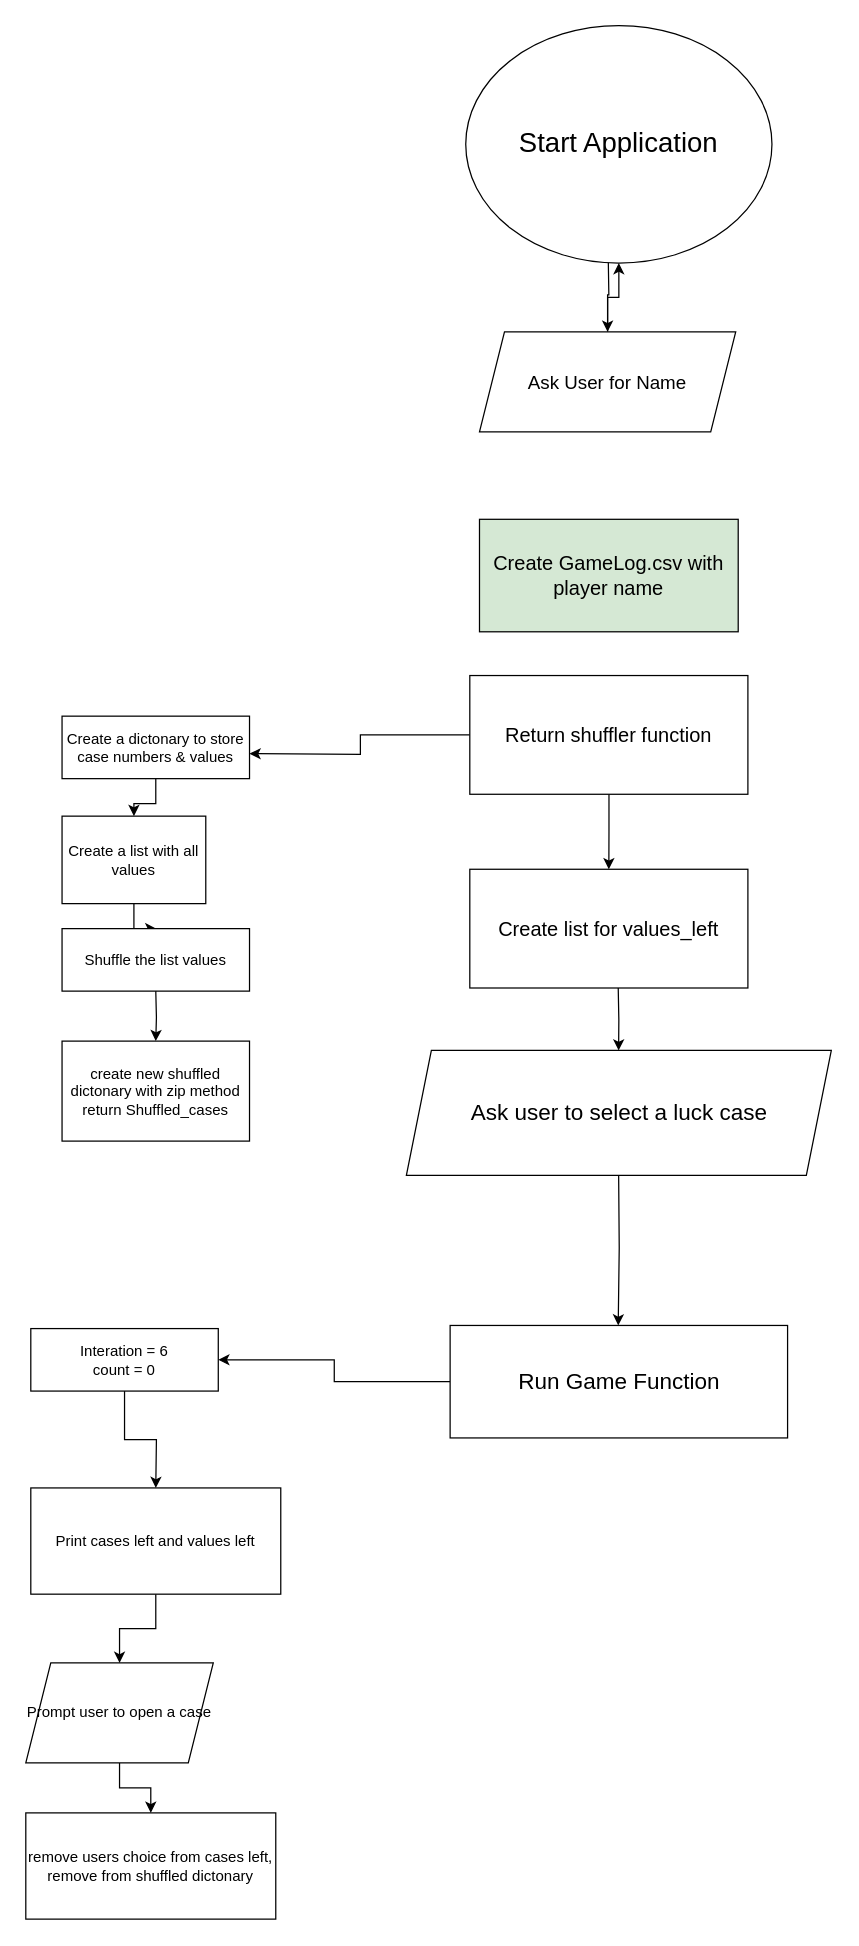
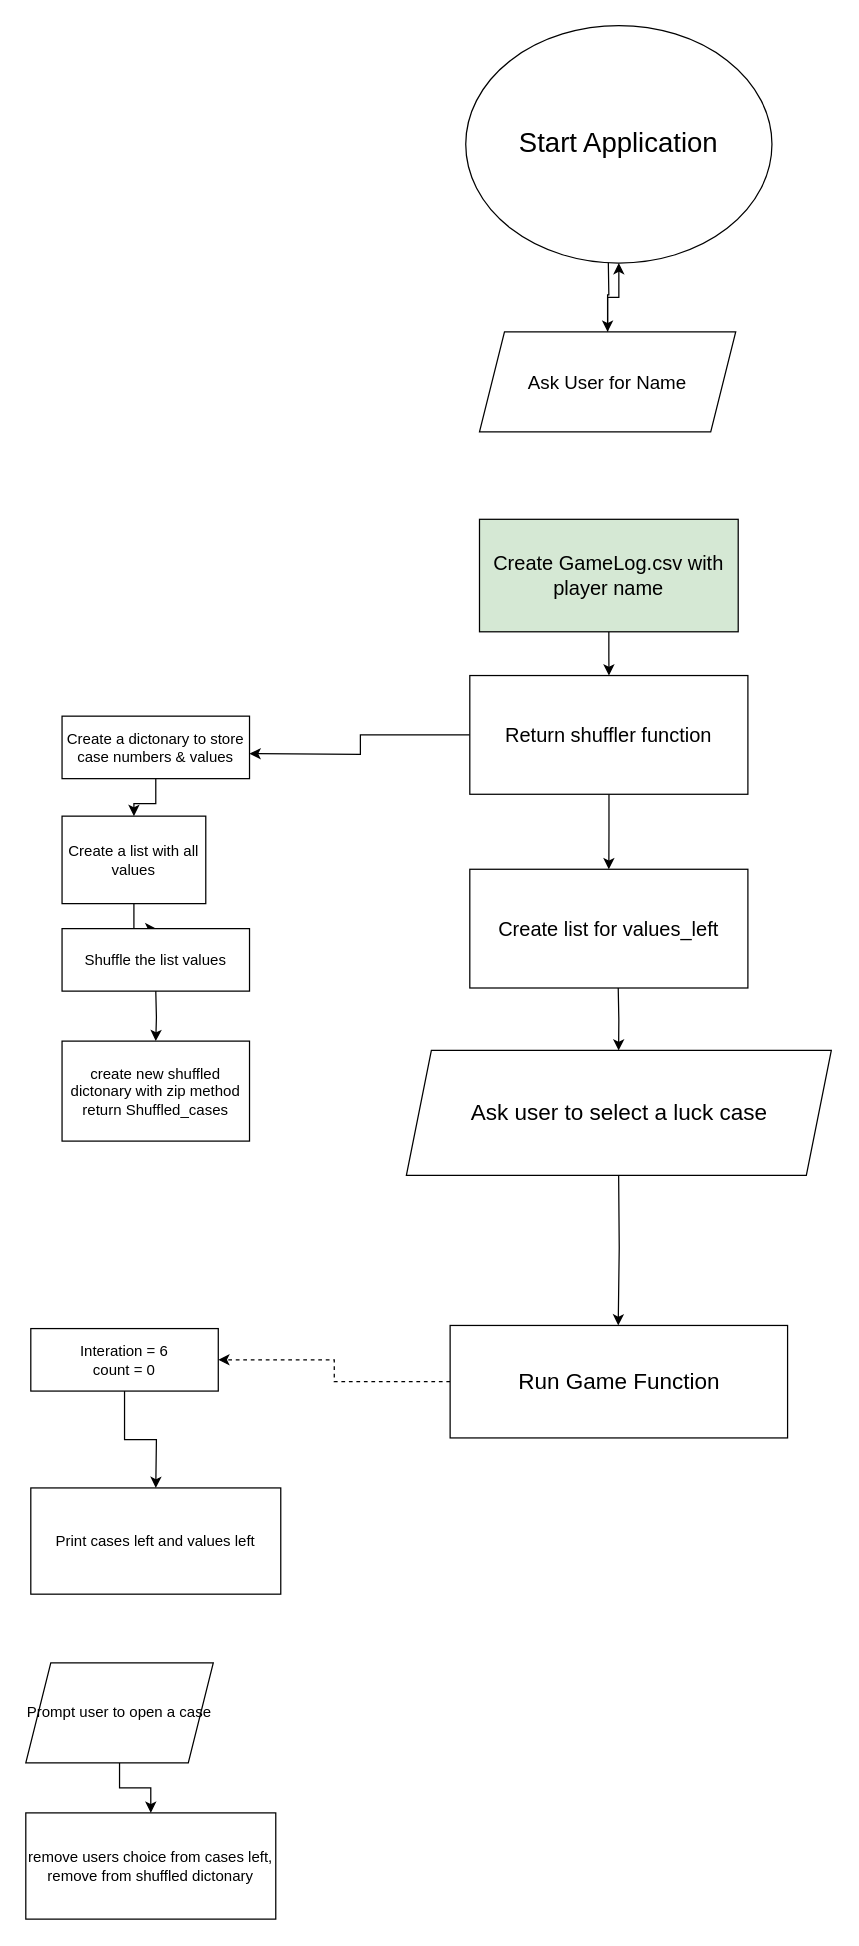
edge "Create GameLog.csv with player name" -> "Return shuffler function": added
edge "Run Game Function" -> "Interation = 6 count = 0": style solid -> dashed
edge "Print cases left and values left" -> "Prompt user to open a case": removed
